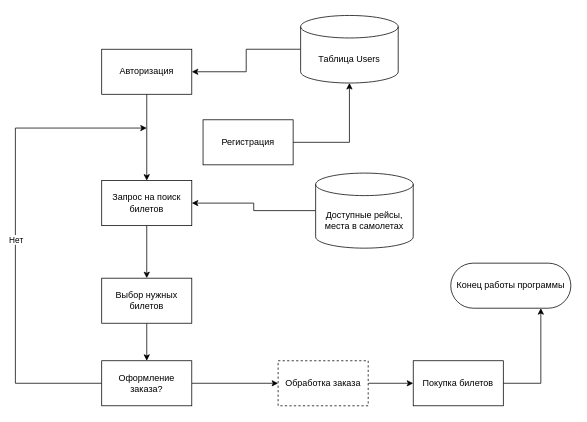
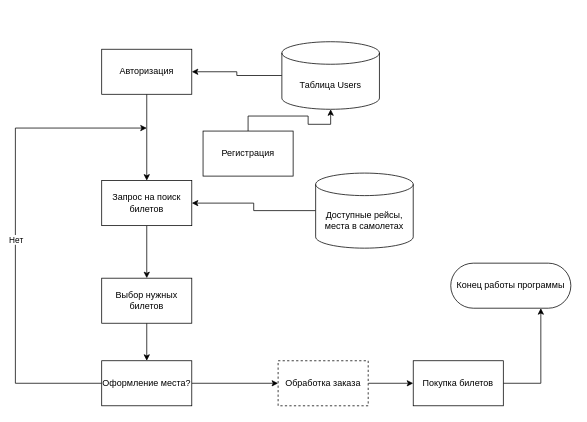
node "Таблица Users": moved (349, 49) -> (330, 75)
node "Регистрация": moved (248, 142) -> (248, 153)
node "Оформление заказа?": label "Оформление заказа?" -> "Оформление места?"
